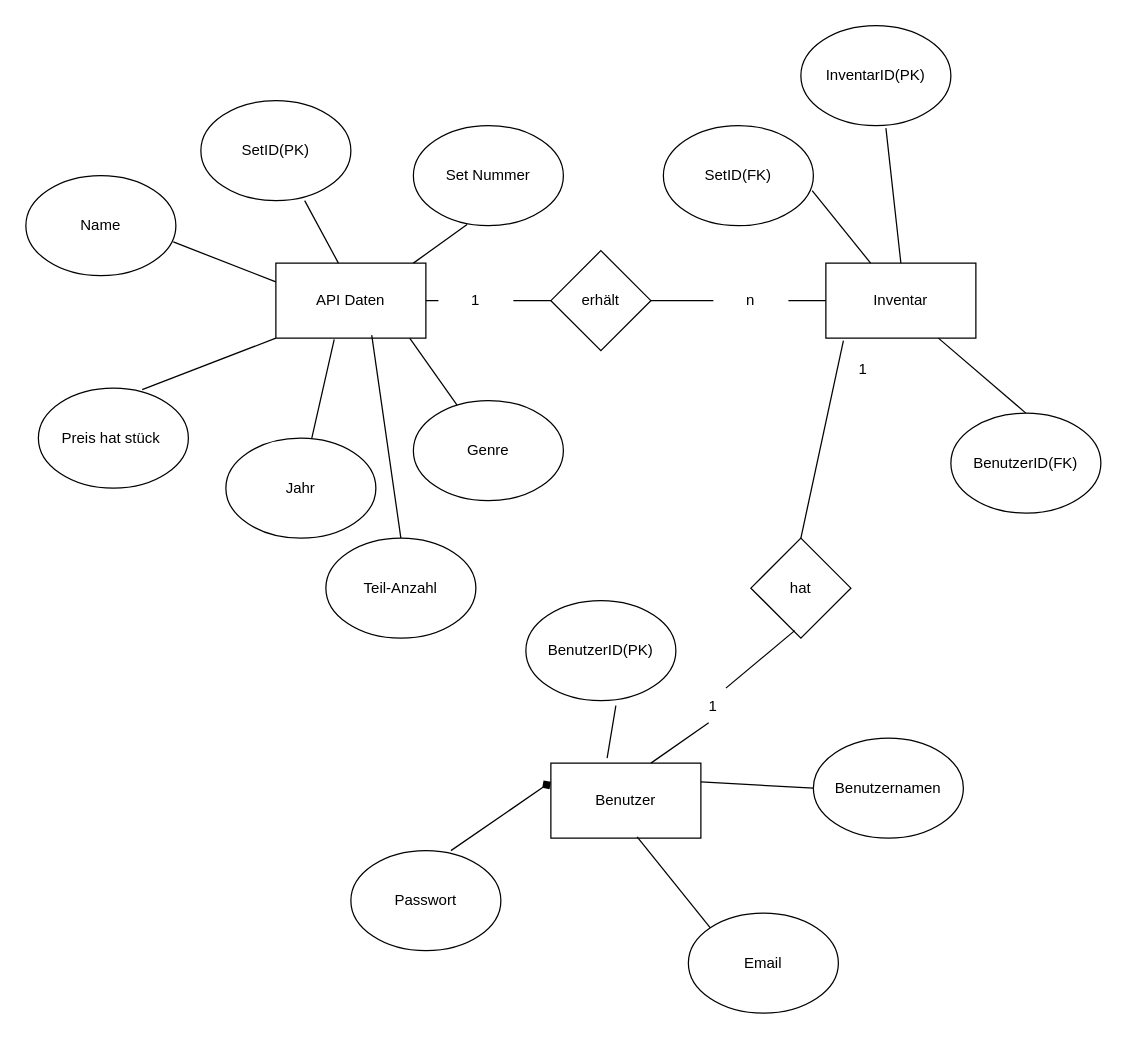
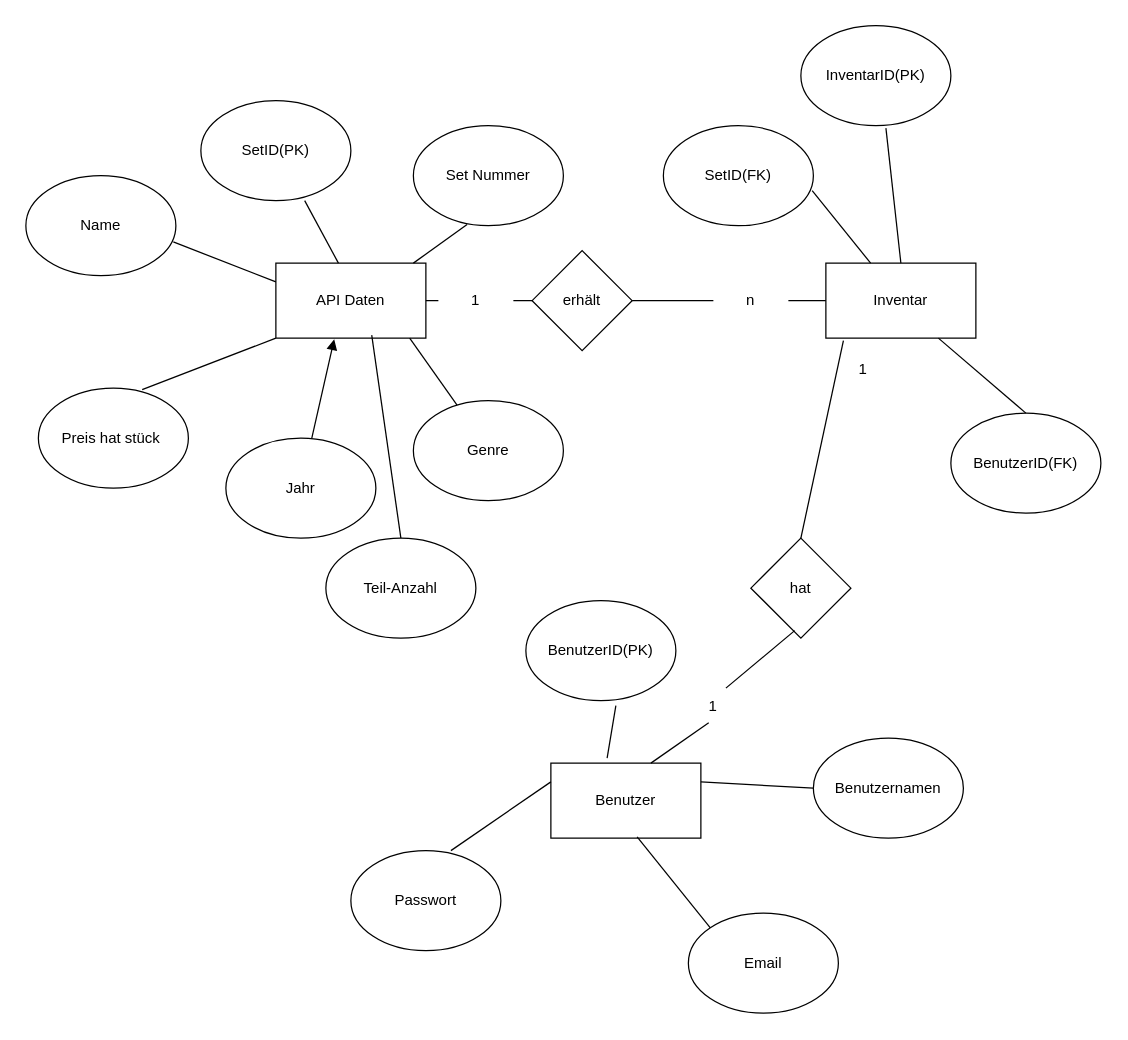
node "erhält": moved (601, 301) -> (582, 301)
edge "API Daten" -- "Jahr": arrowhead none -> block
edge "Passwort" -> "Benutzer": arrowhead diamond -> none
